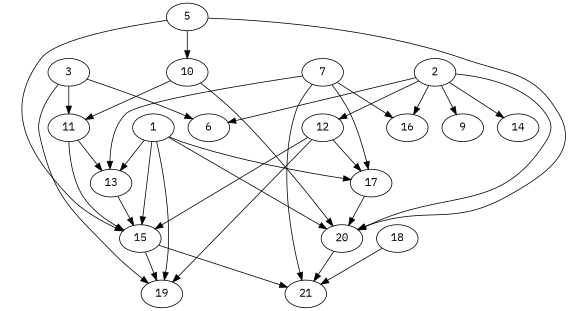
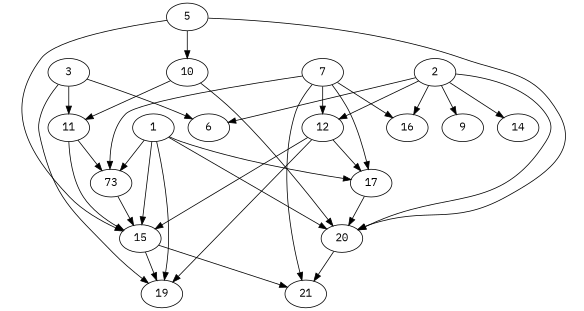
edge "7" -> "12": added
node "13": label "13" -> "73"
node "18": removed
